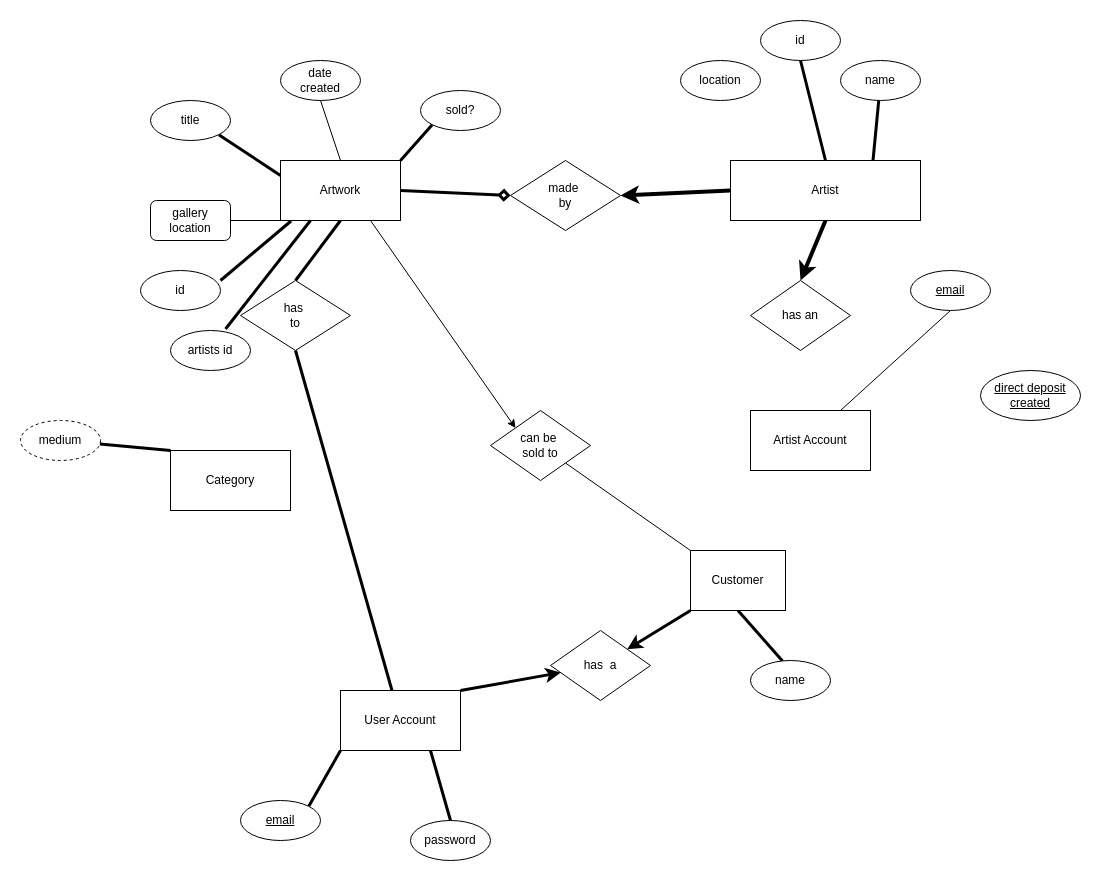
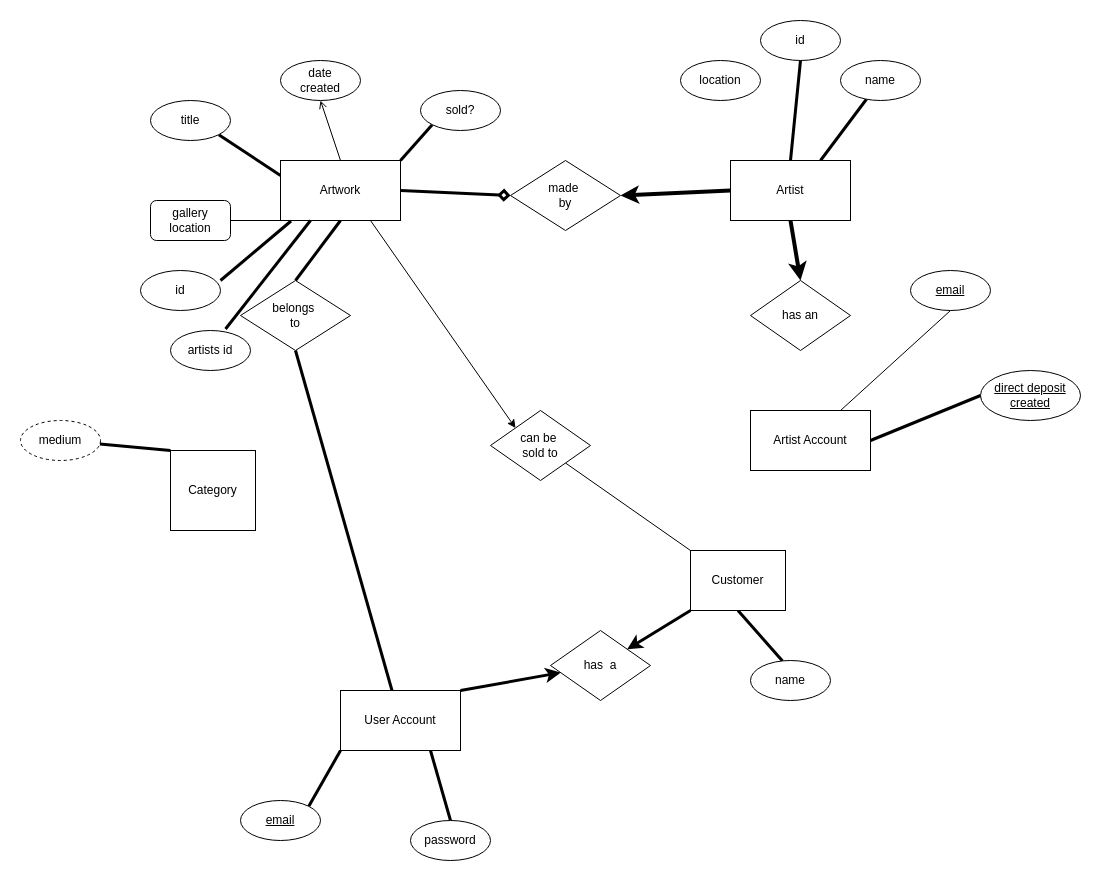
edge "date created" -- "Artwork": arrowhead none -> open
node "Artist": size 190x60 -> 120x60
node "has to": label "has to" -> "belongs to"
edge "direct deposit created" -- "Artist Account": added
node "Category": size 120x60 -> 85x80
